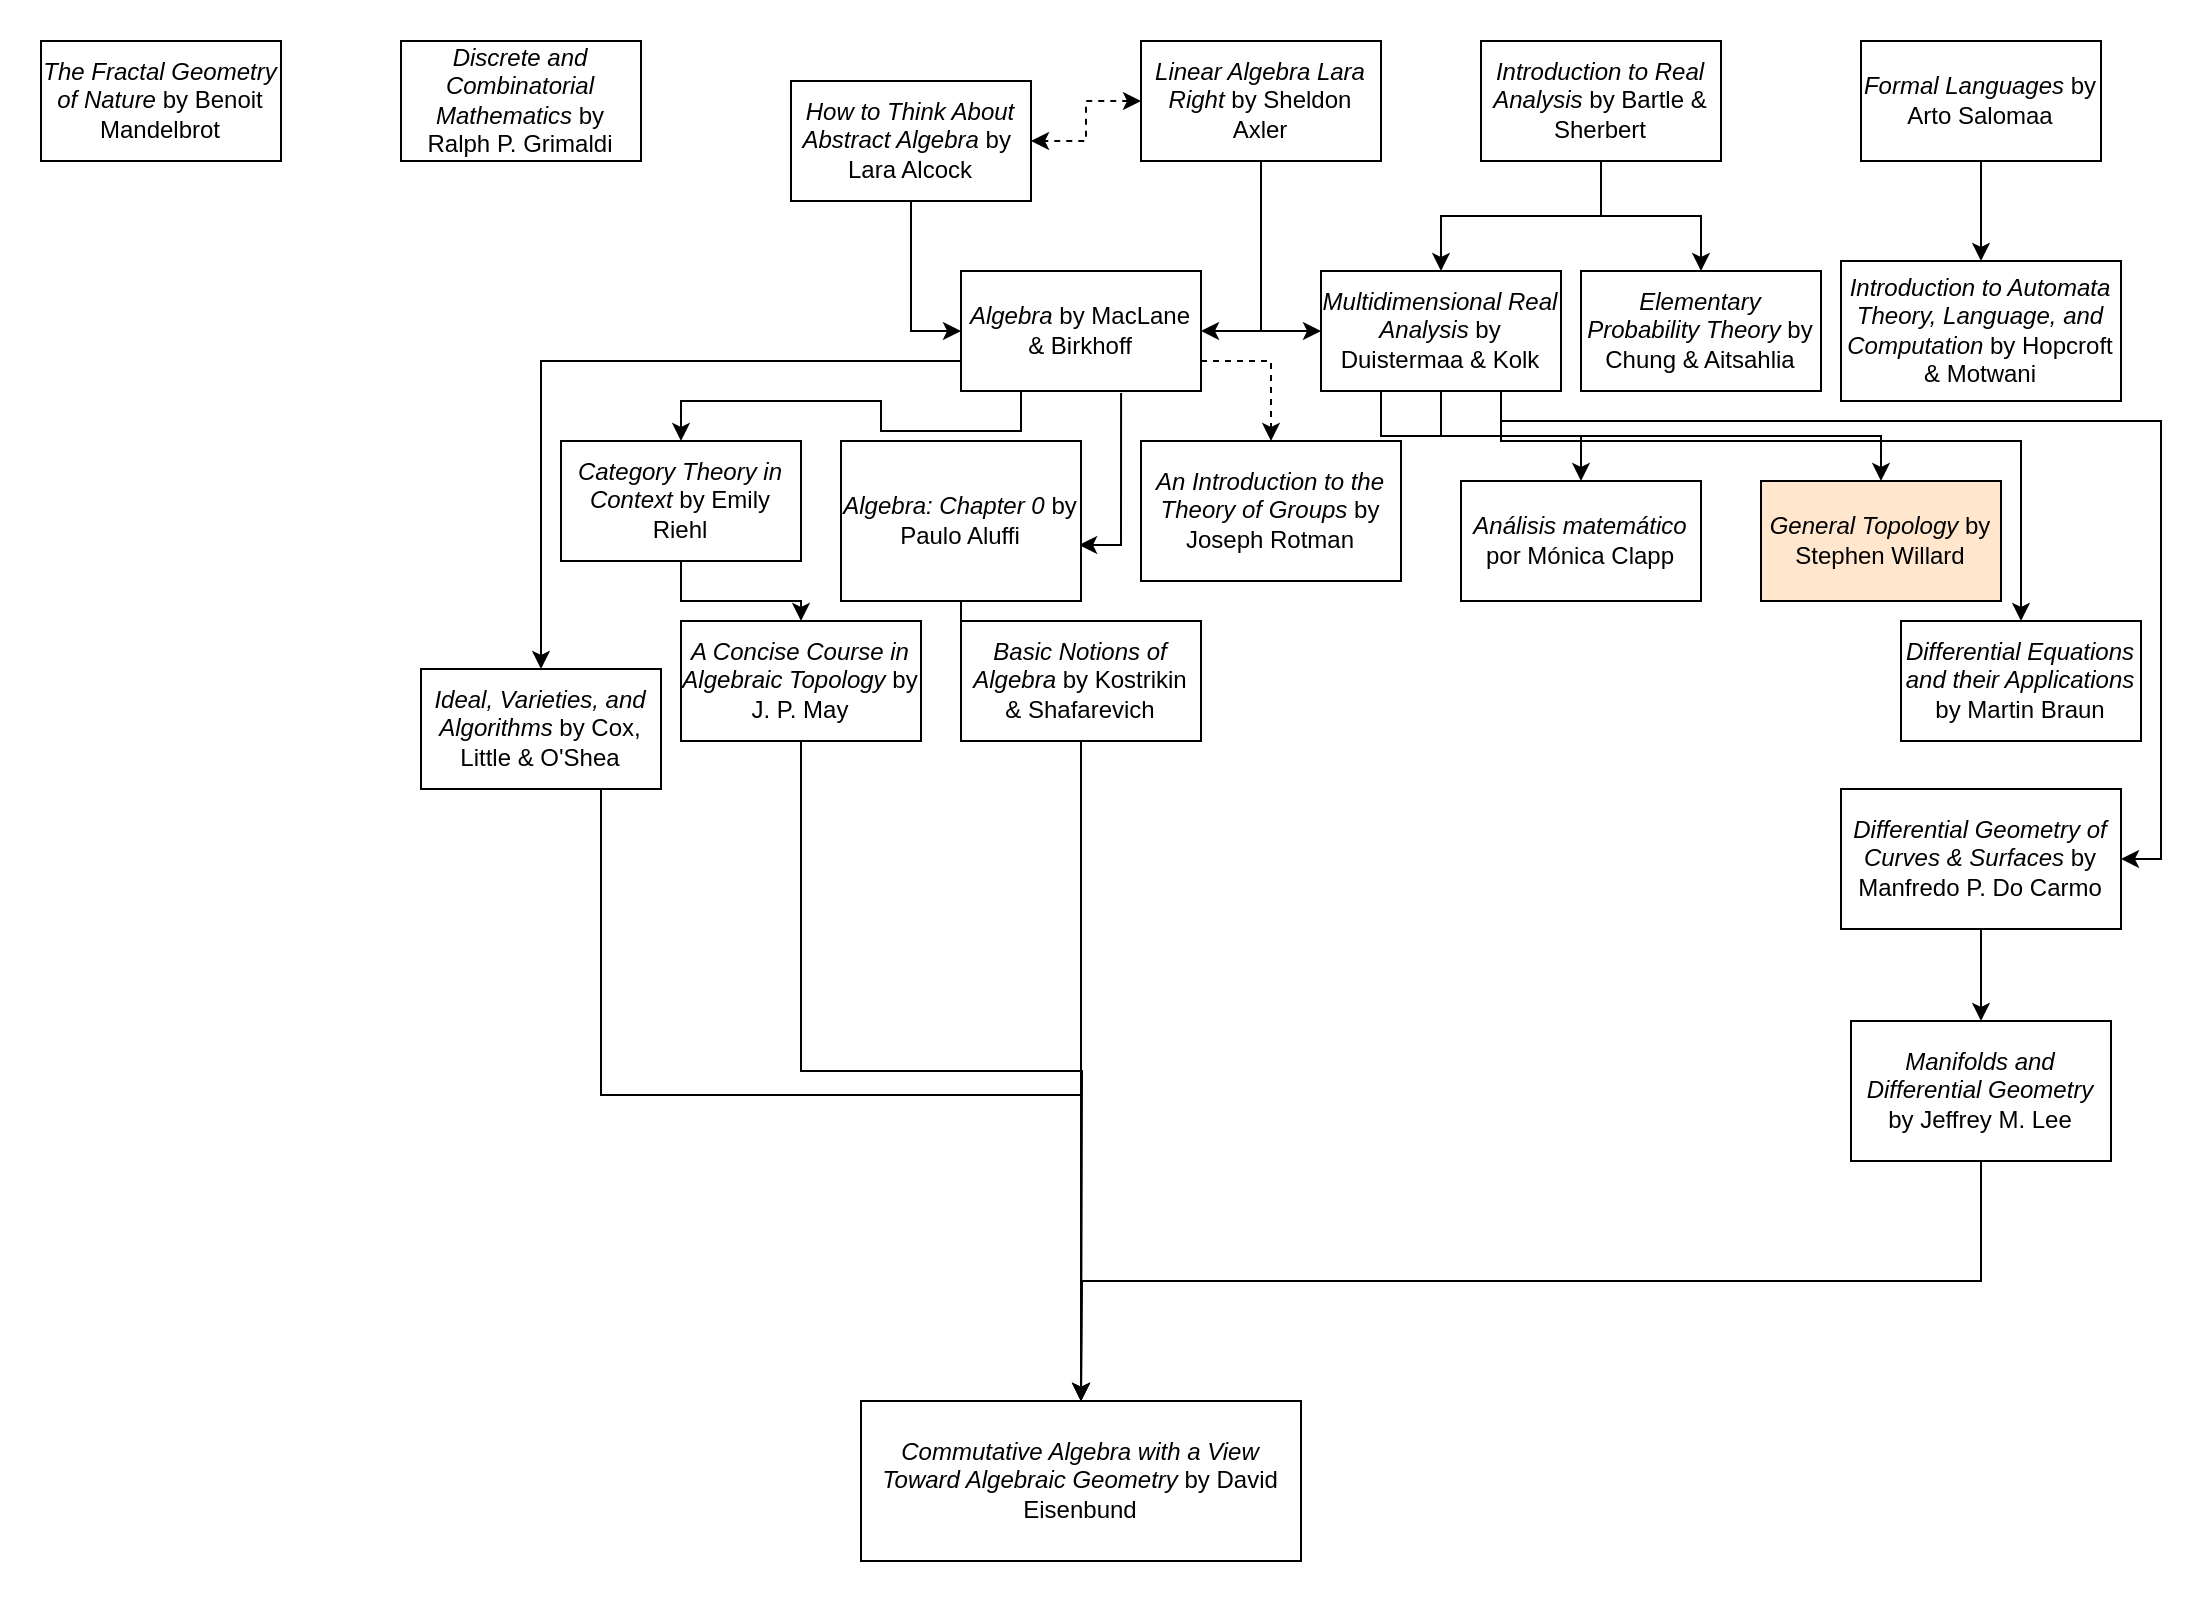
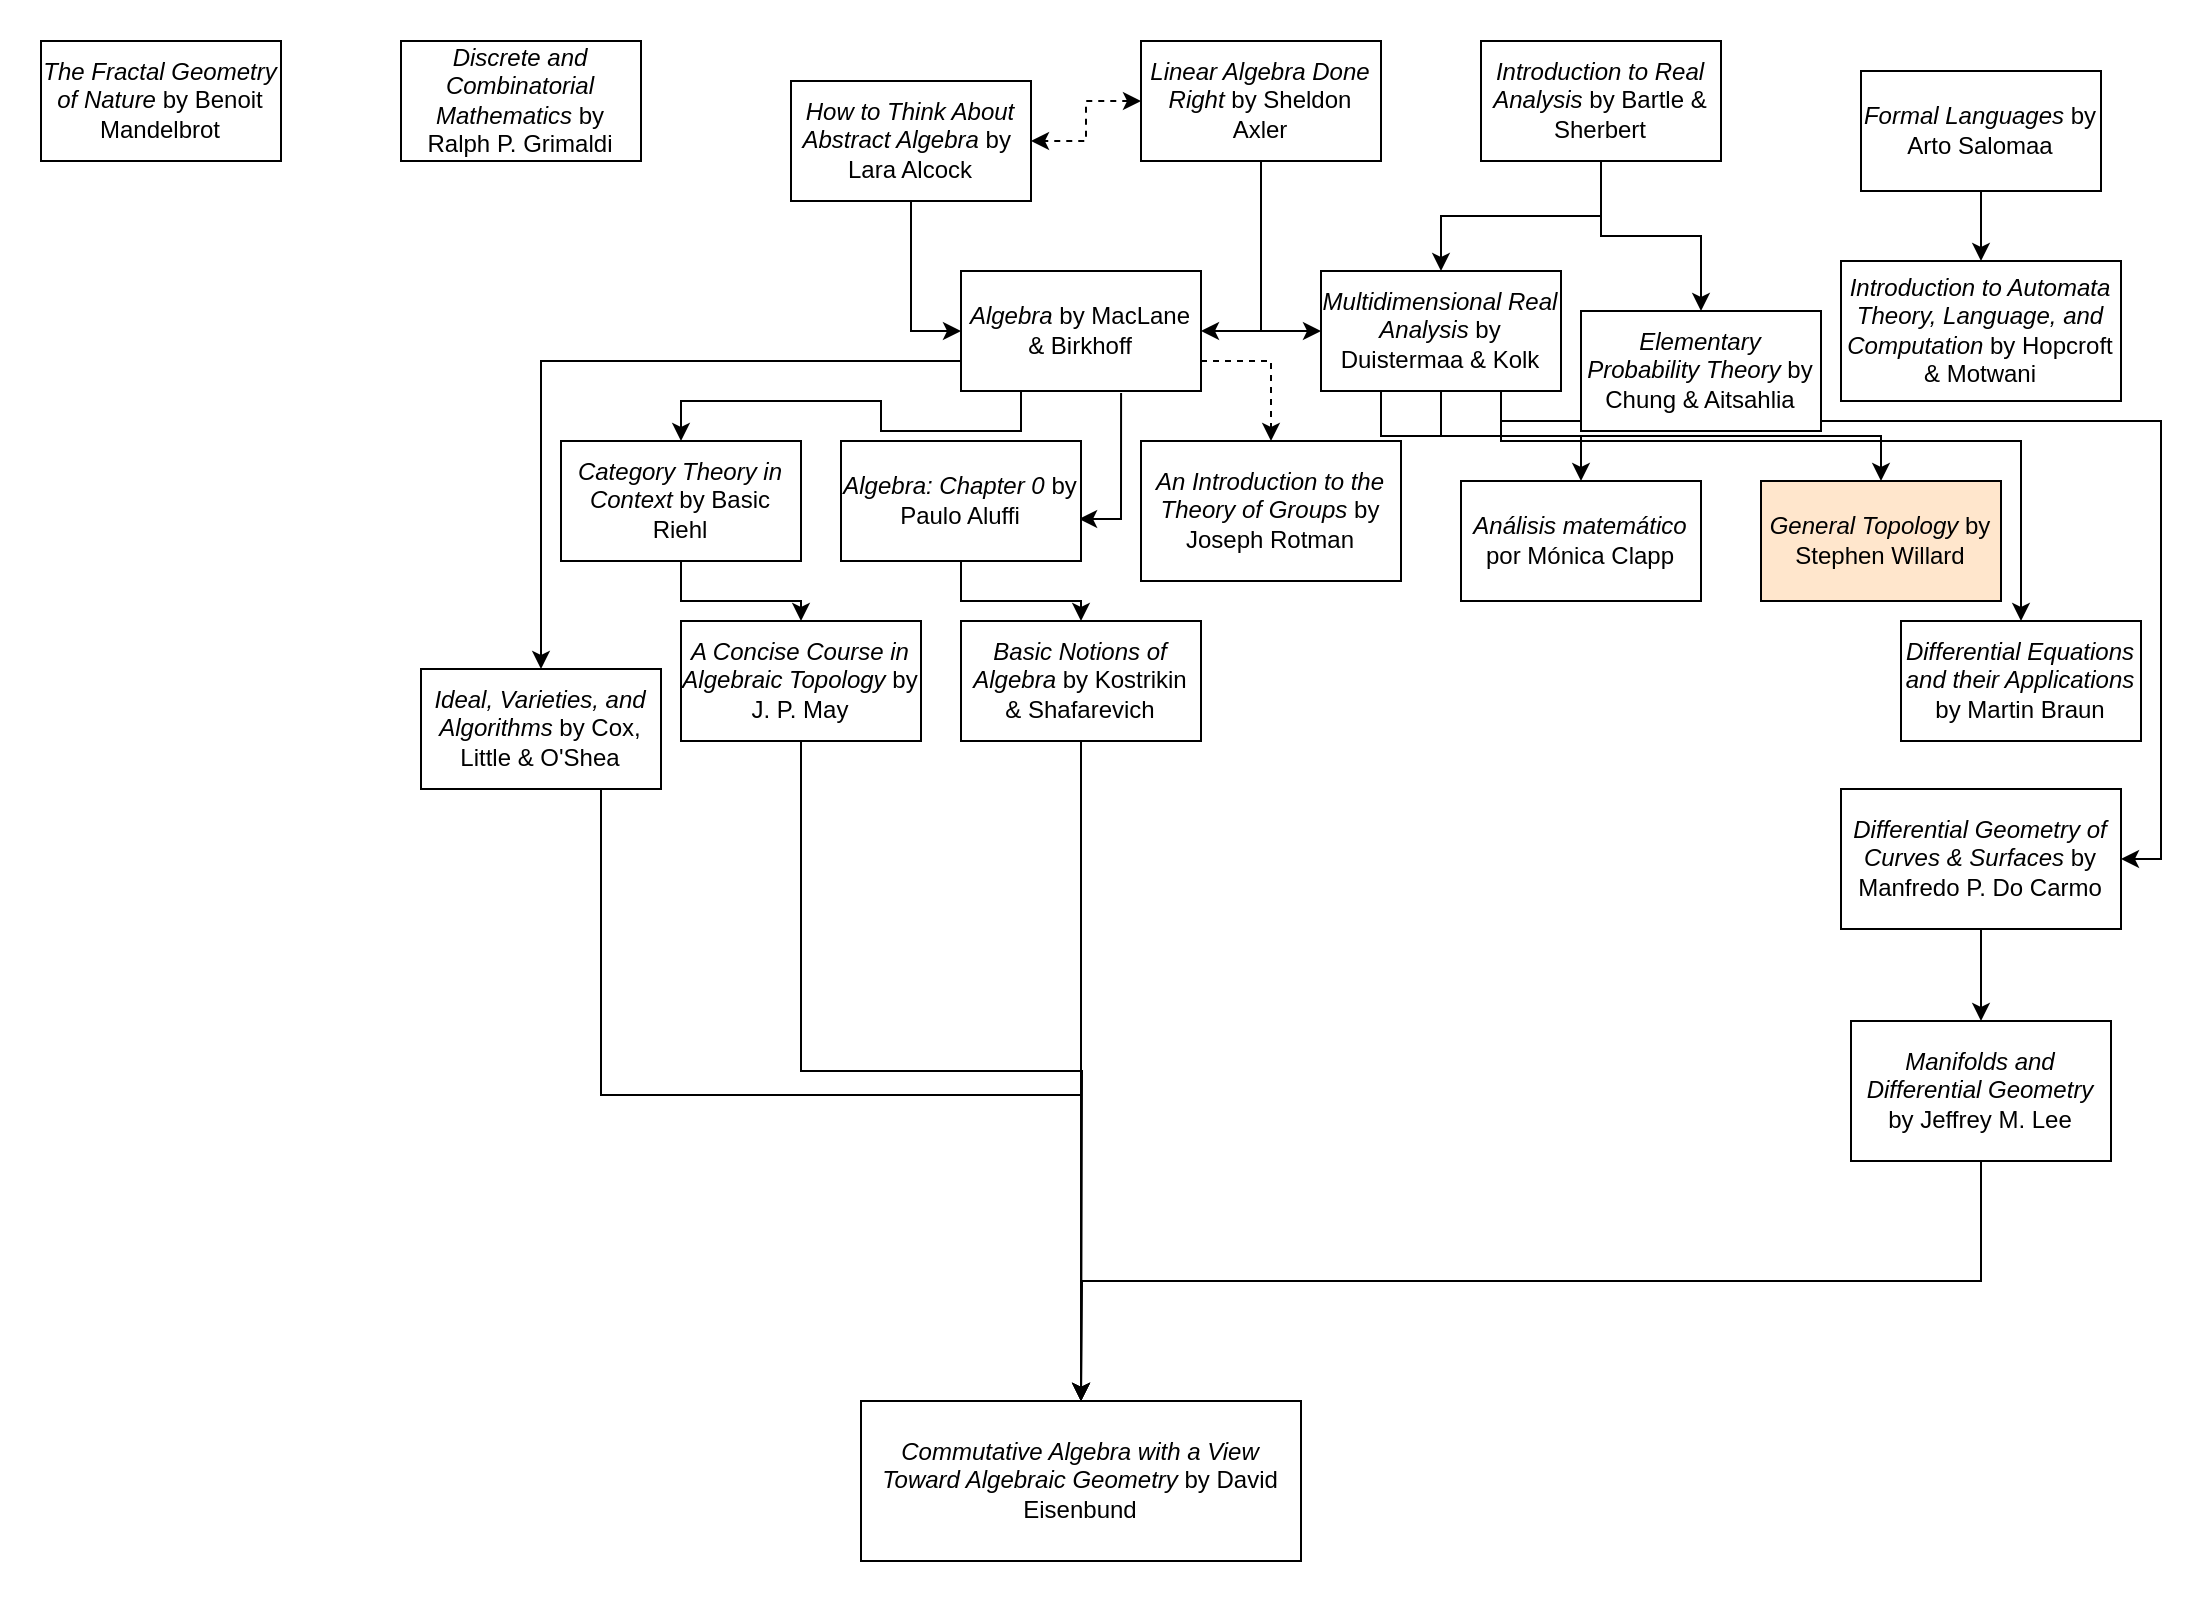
node "Linear Algebra Lara Right by Sheldon Axler": label "Linear Algebra Lara Right by Sheldon Axler" -> "Linear Algebra Done Right by Sheldon Axler"
node "Formal Languages by Arto Salomaa": moved (1981, 101) -> (1981, 131)
node "Elementary Probability Theory by Chung & Aitsahlia": moved (1701, 331) -> (1701, 371)
node "Category Theory in Context by Emily Riehl": label "Category Theory in Context by Emily Riehl" -> "Category Theory in Context by Basic Riehl"
node "Algebra: Chapter 0 by Paulo Aluffi": size 240x160 -> 240x120
